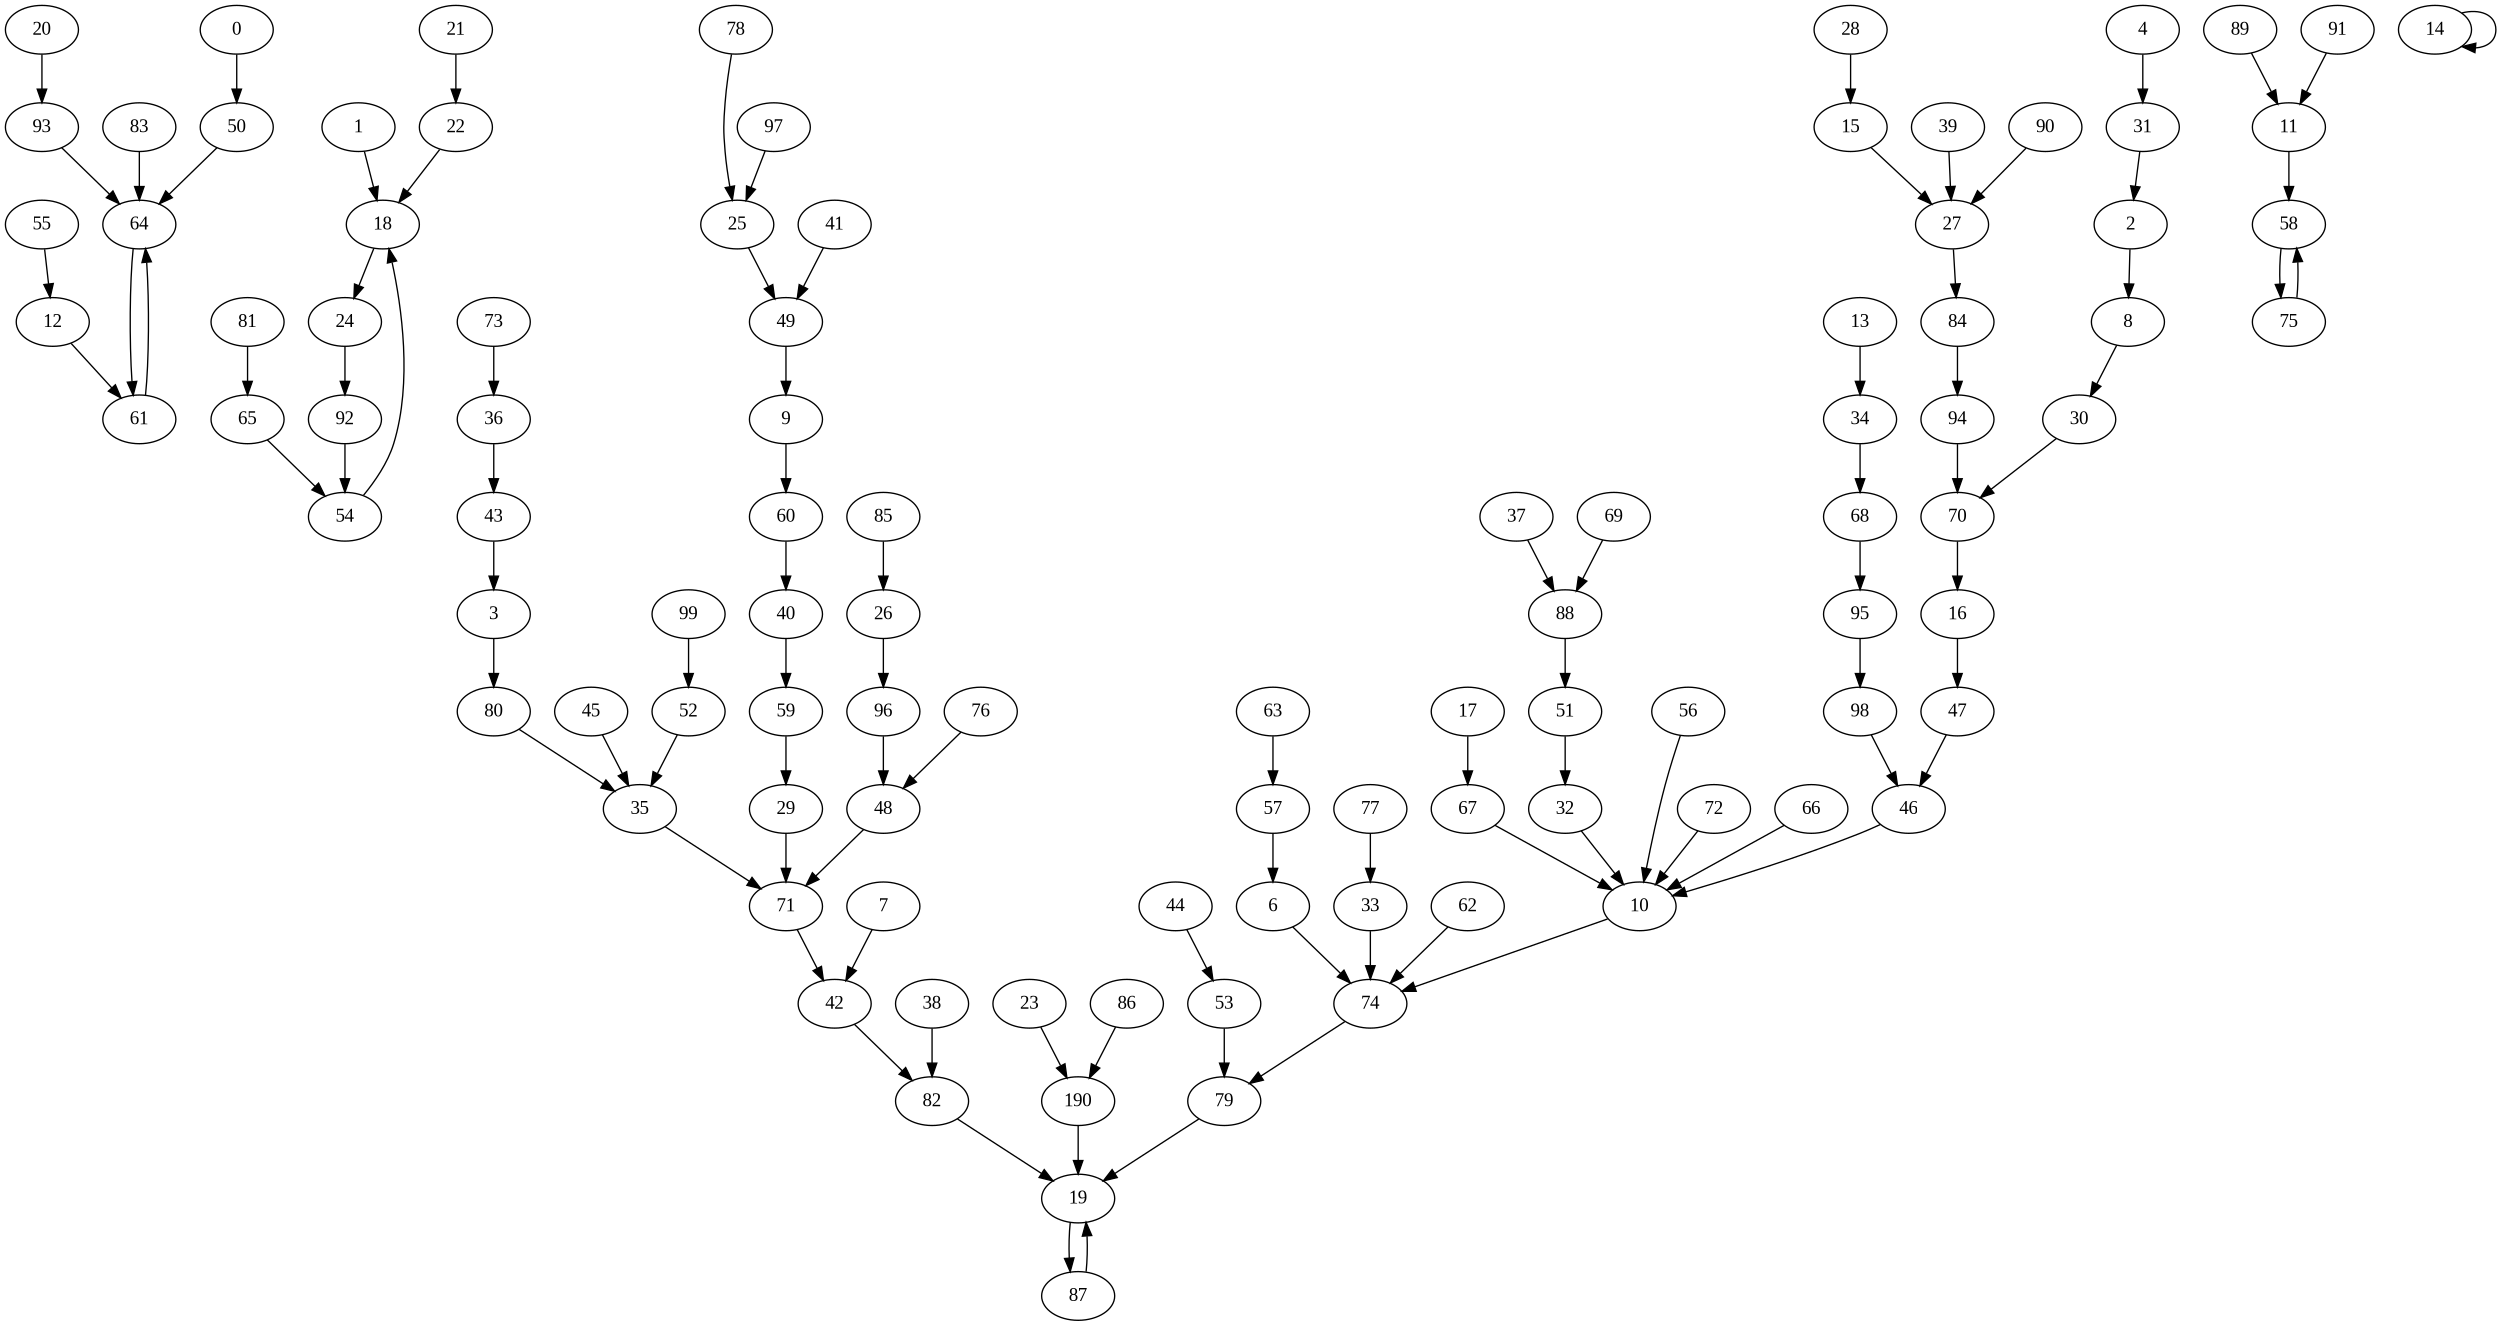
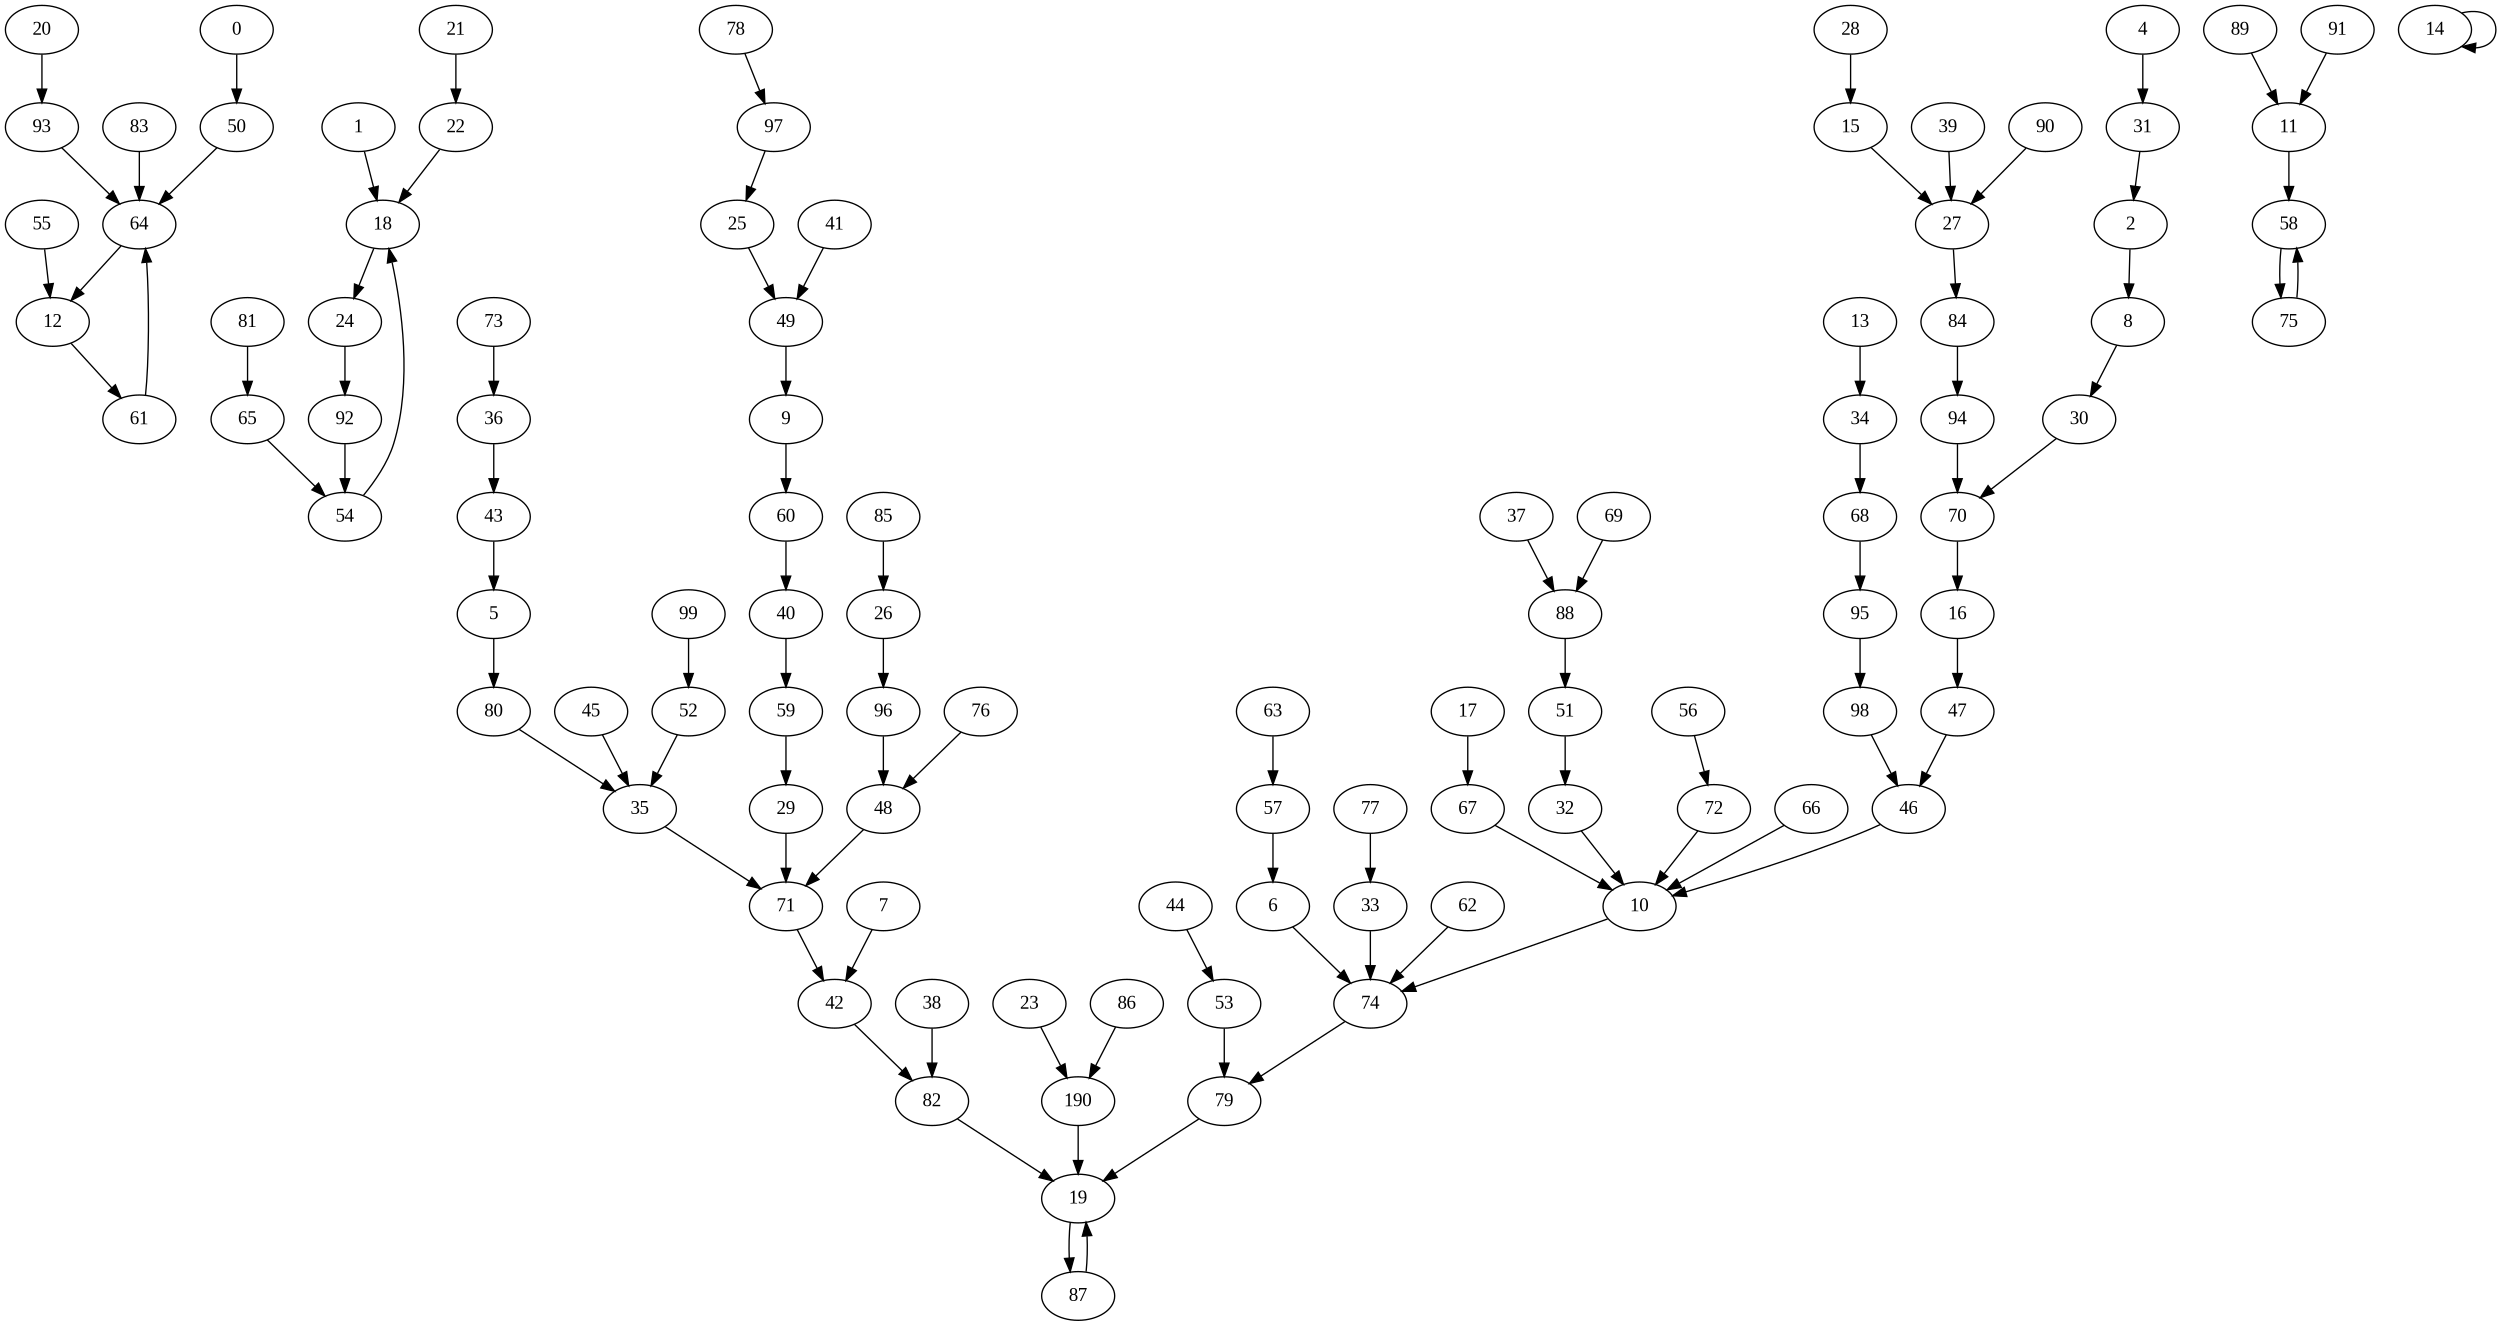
edge "78" -> "25": now "78" -> "97"
edge "64" -> "61": now "64" -> "12"
node "3": label "3" -> "5"
edge "56" -> "10": now "56" -> "72"
